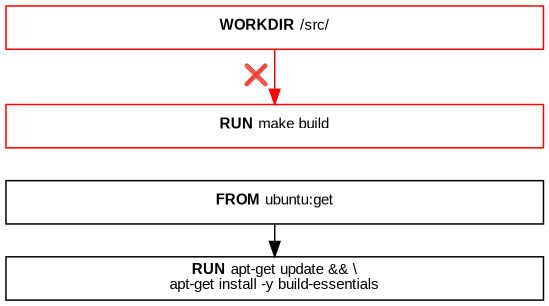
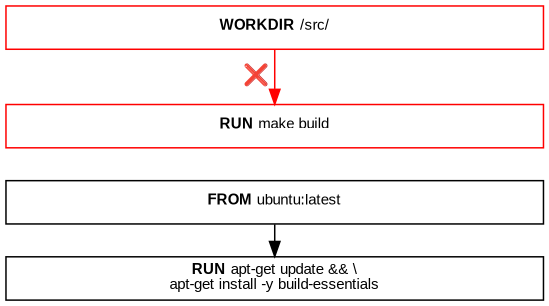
node "FROM": text "ubuntu:get" -> "ubuntu:latest"
